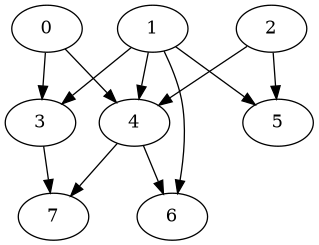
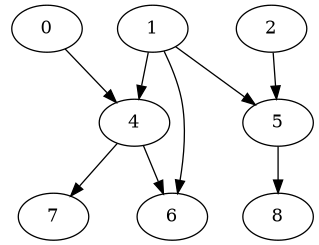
edge "2" -> "4": removed
node "3": removed
node "8": added
